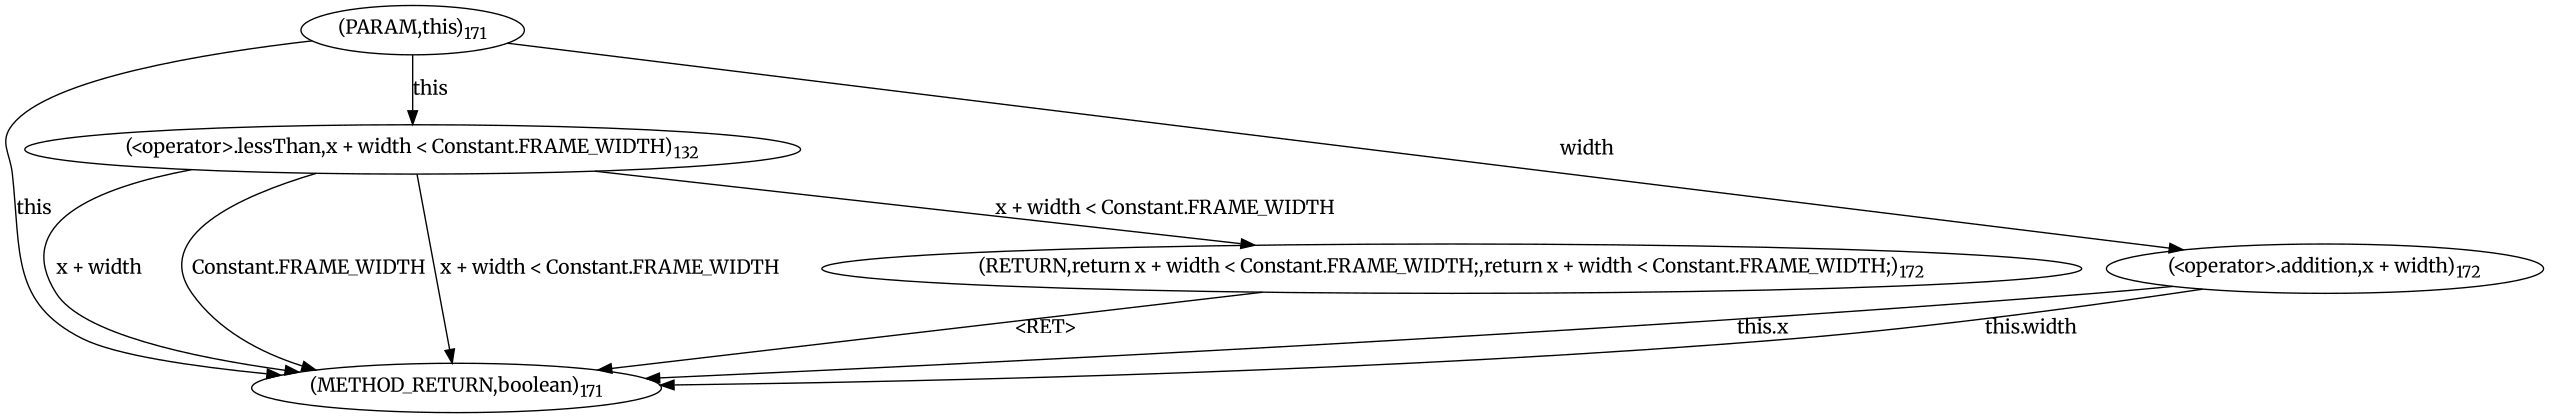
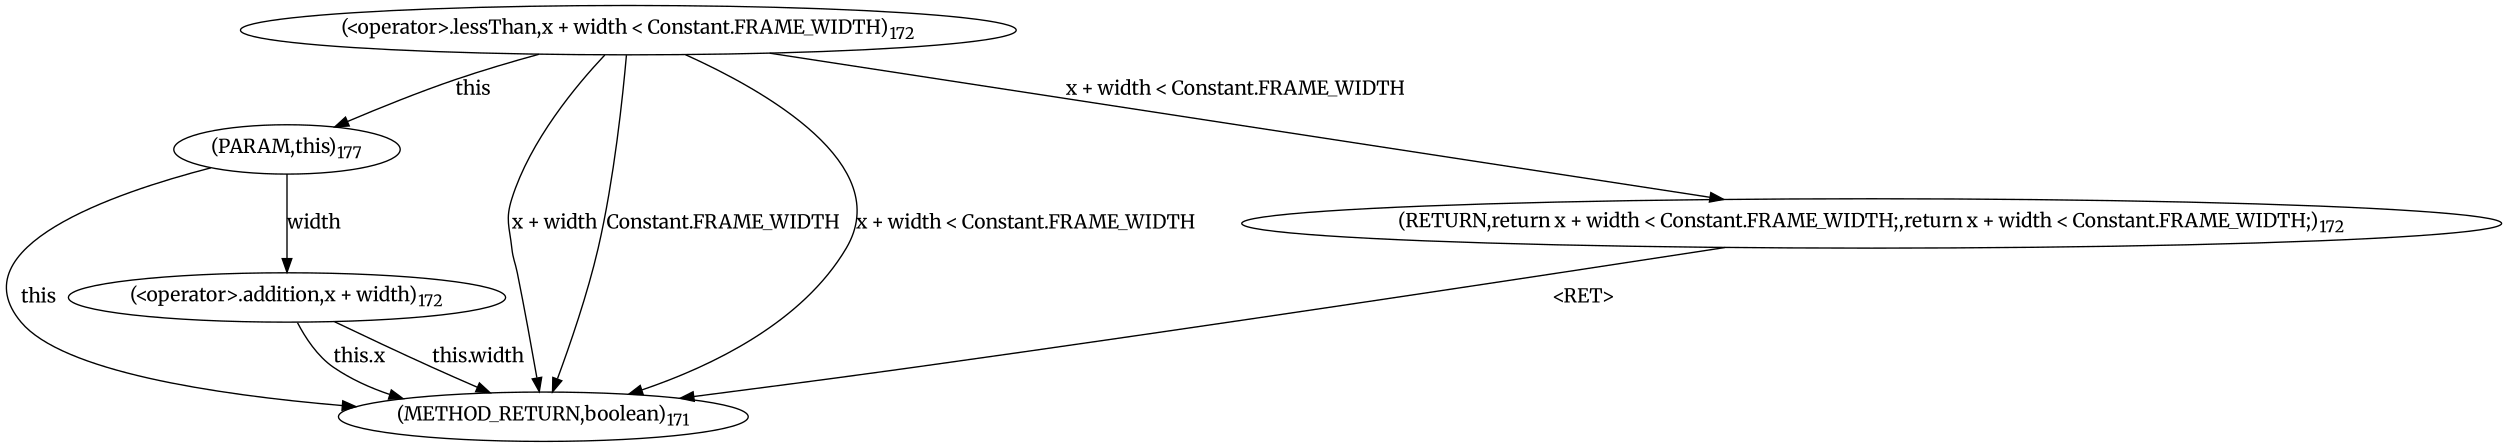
node "(PARAM,this)": text "171" -> "177"
edge "(PARAM,this)" -> "(<operator>.lessThan,x + width < Constant.FRAME_WIDTH)": reversed
node "(<operator>.lessThan,x + width < Constant.FRAME_WIDTH)": text "132" -> "172"
